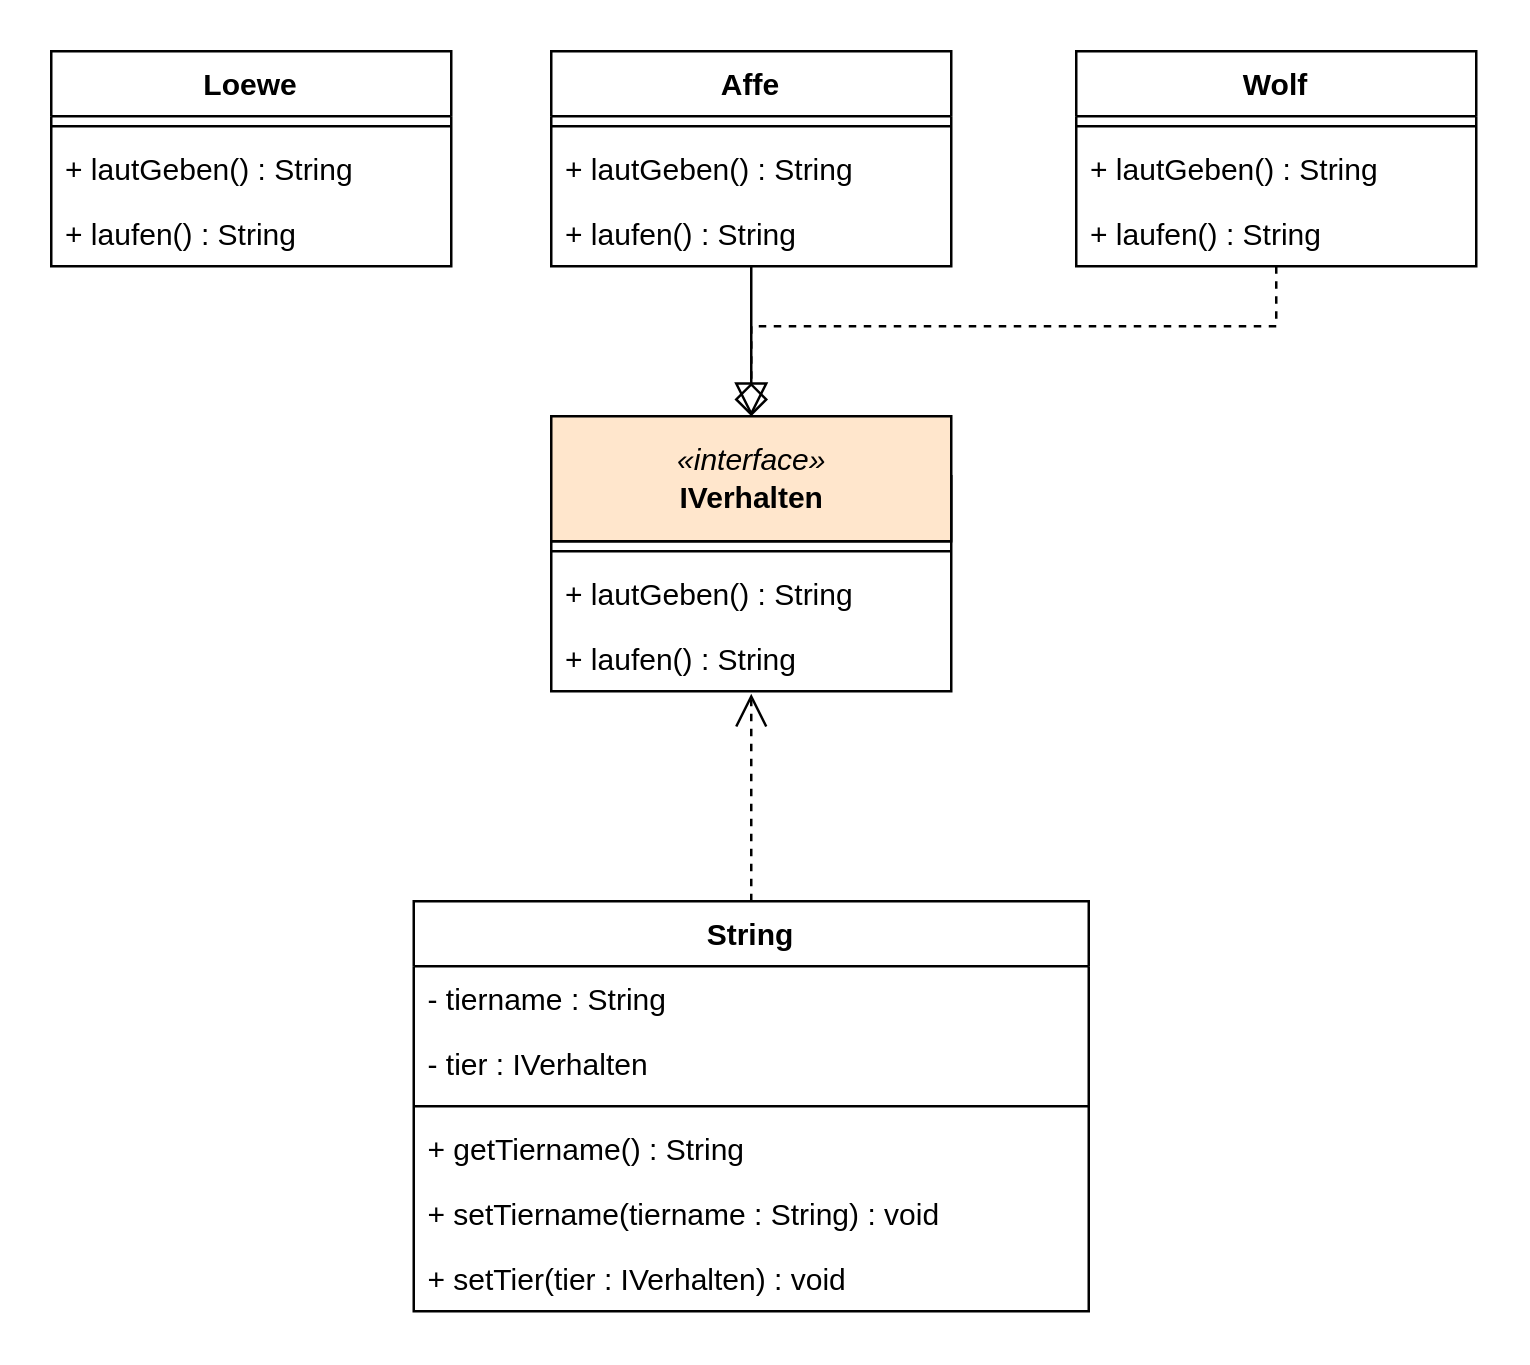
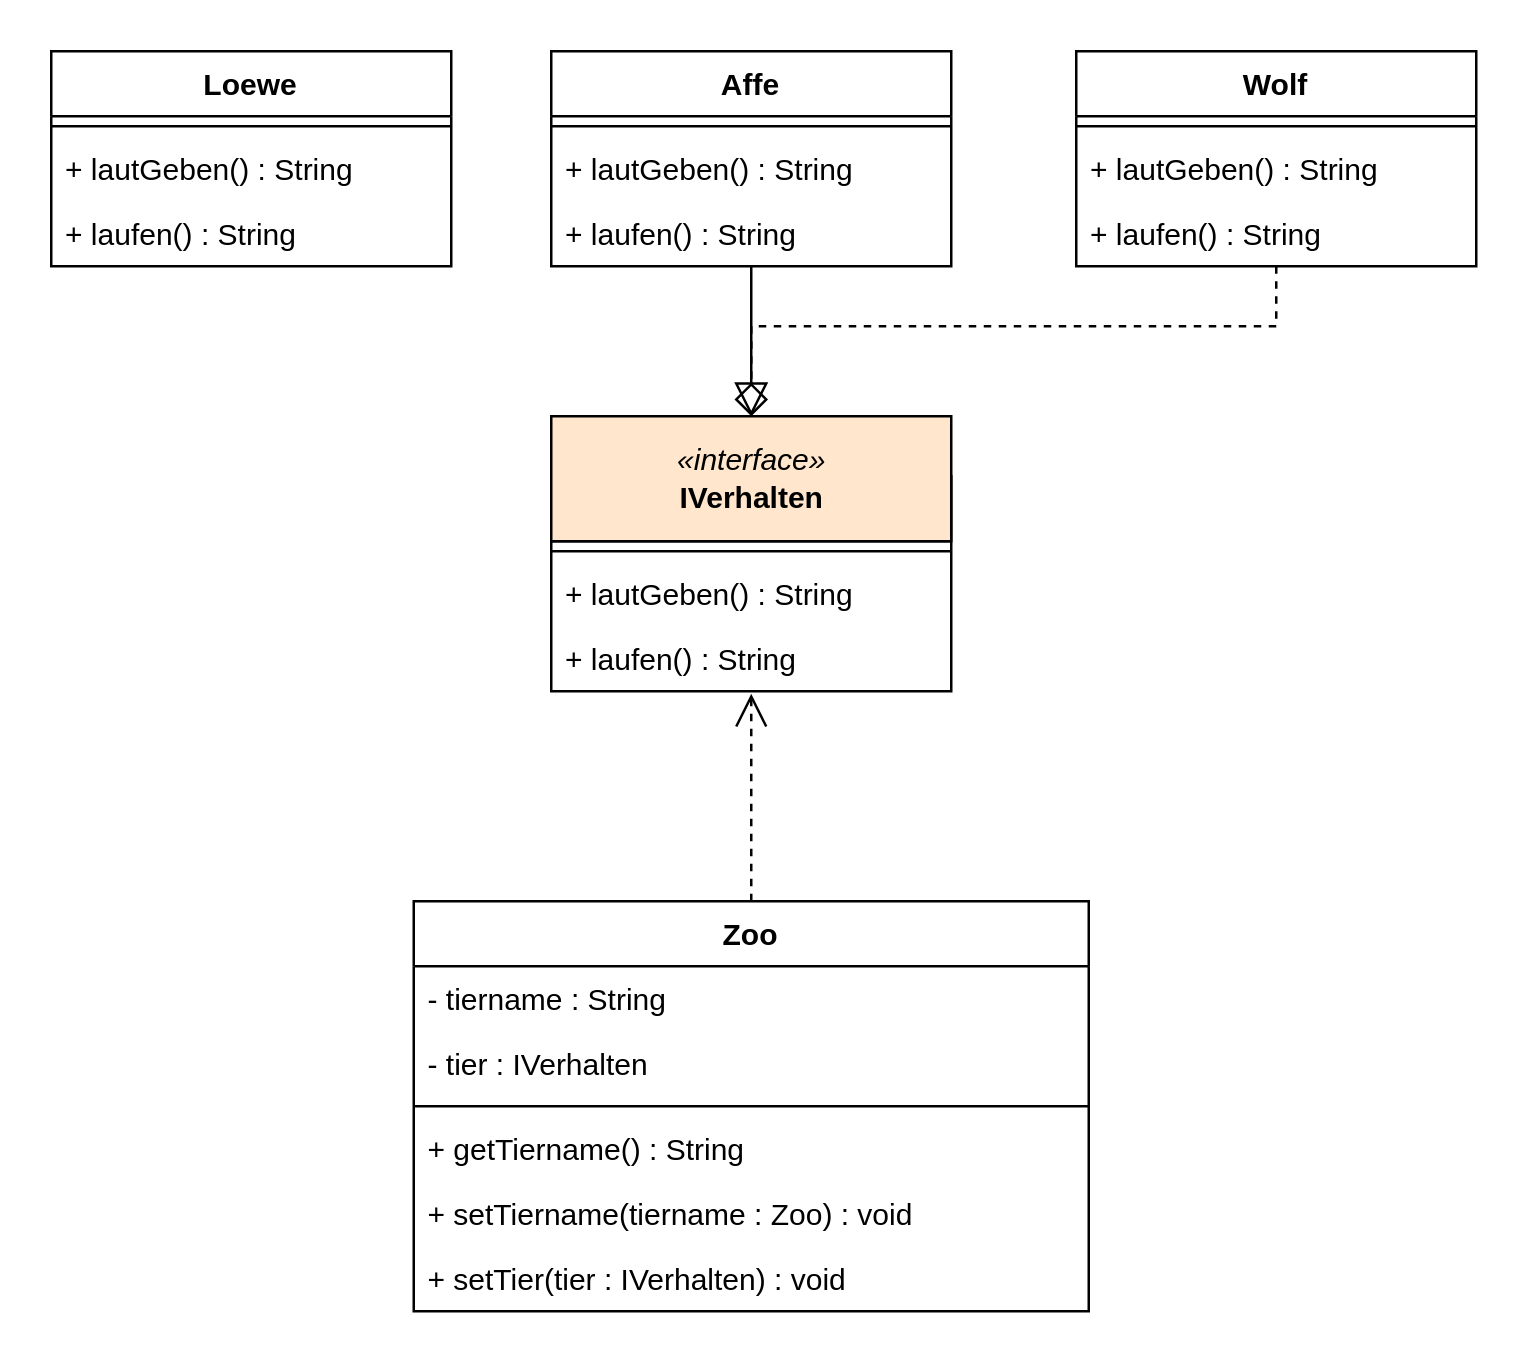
node "String": label "String" -> "Zoo"
node "+ setTiername(tiername : String) : void": label "+ setTiername(tiername : String) : void" -> "+ setTiername(tiername : Zoo) : void"
